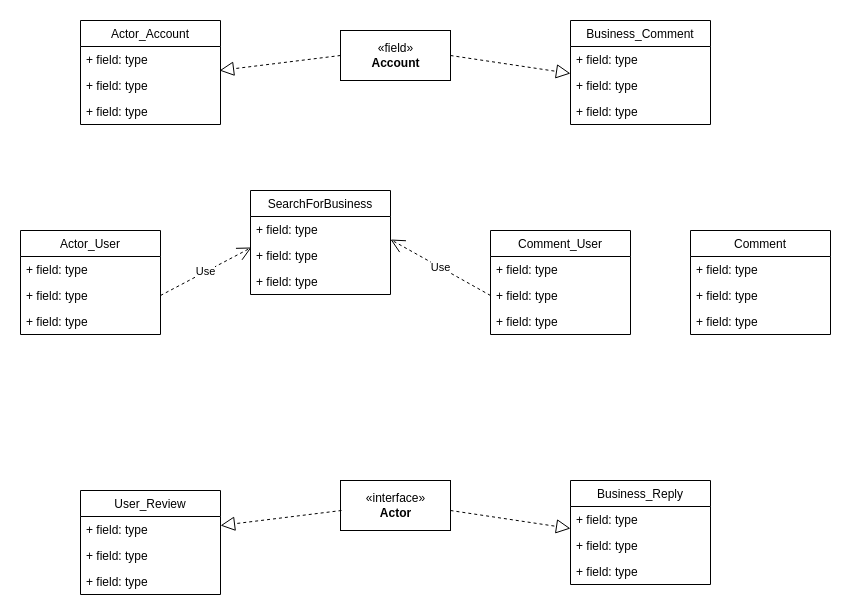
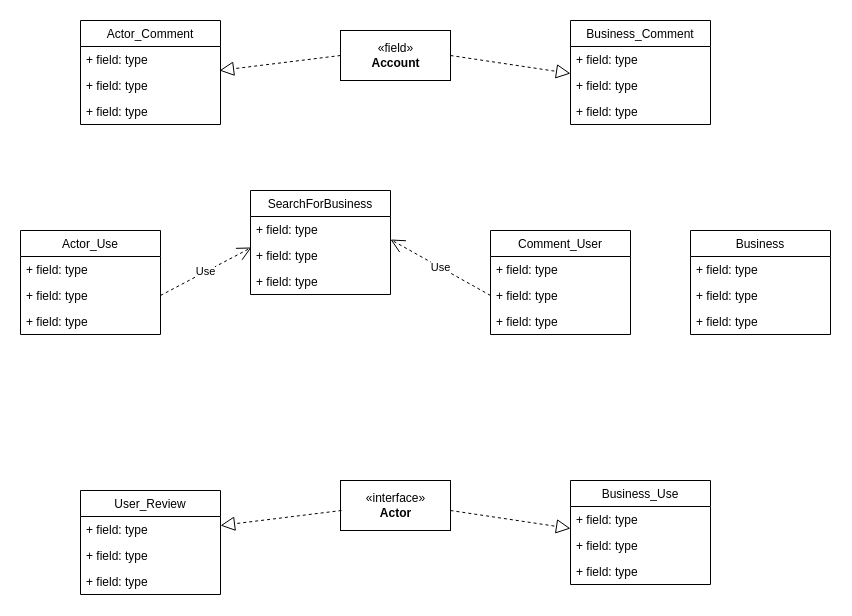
node "Actor_Account": label "Actor_Account" -> "Actor_Comment"
node "Actor_User": label "Actor_User" -> "Actor_Use"
node "Comment": label "Comment" -> "Business"
node "Business_Reply": label "Business_Reply" -> "Business_Use"
